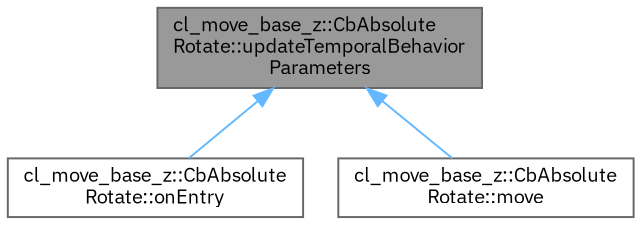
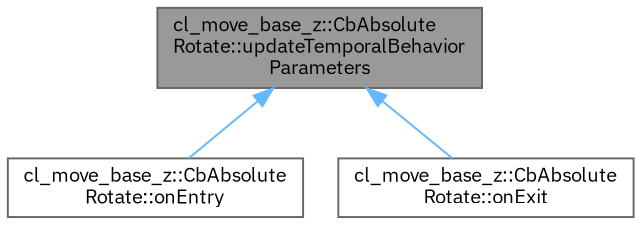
node "cl_move_base_z::CbAbsolute Rotate::move": label "cl_move_base_z::CbAbsolute Rotate::move" -> "cl_move_base_z::CbAbsolute Rotate::onExit"
